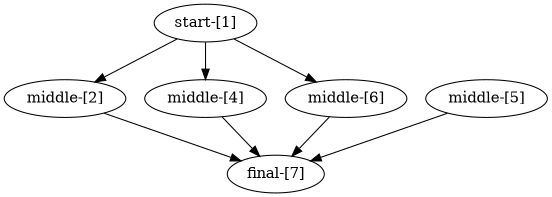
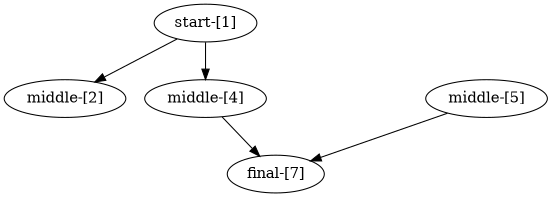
node "middle-[6]": removed
edge "middle-[2]" -> "final-[7]": removed
